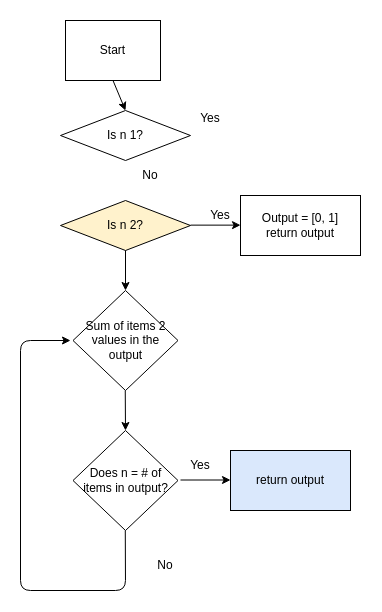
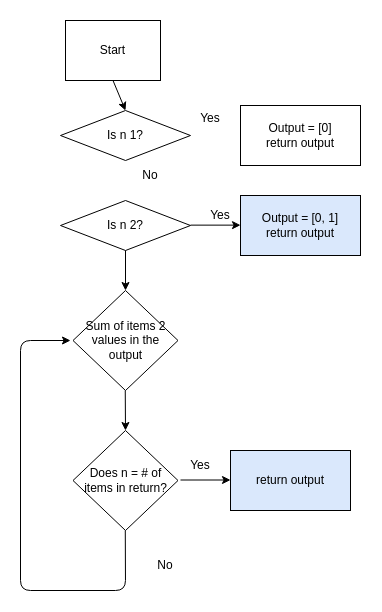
node "Output = [0] return output": added
node "Is n 2?": fillcolor #fff2cc -> #ffffff
node "Output = [0, 1] return output": fillcolor #ffffff -> #dae8fc
node "Does n = # of items in output?": label "Does n = # of items in output?" -> "Does n = # of items in return?"
